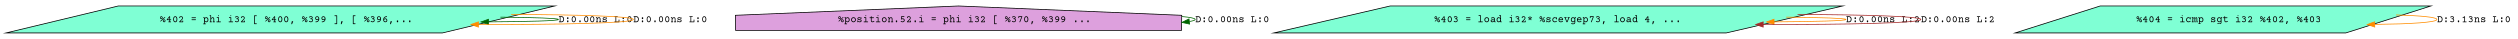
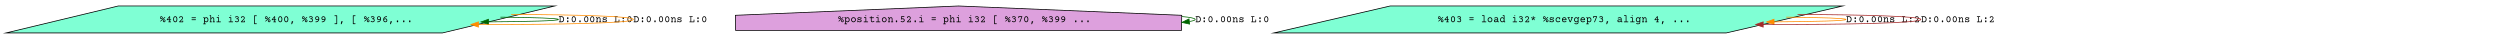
node "%403 = load i32* %scevgep73, load 4, ...": label "%403 = load i32* %scevgep73, load 4, ..." -> "%403 = load i32* %scevgep73, align 4, ..."
node "%404 = icmp sgt i32 %402, %403": removed
